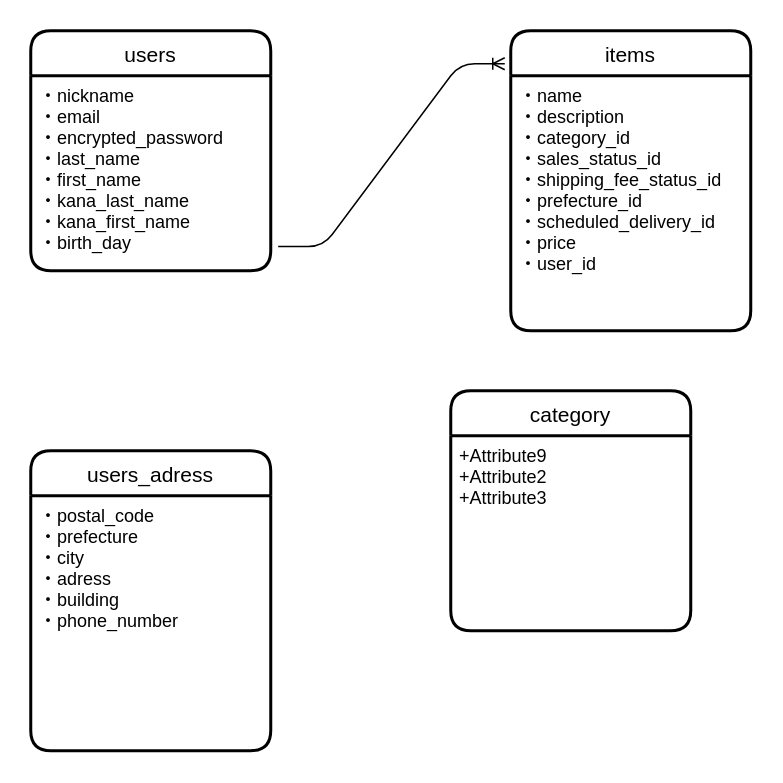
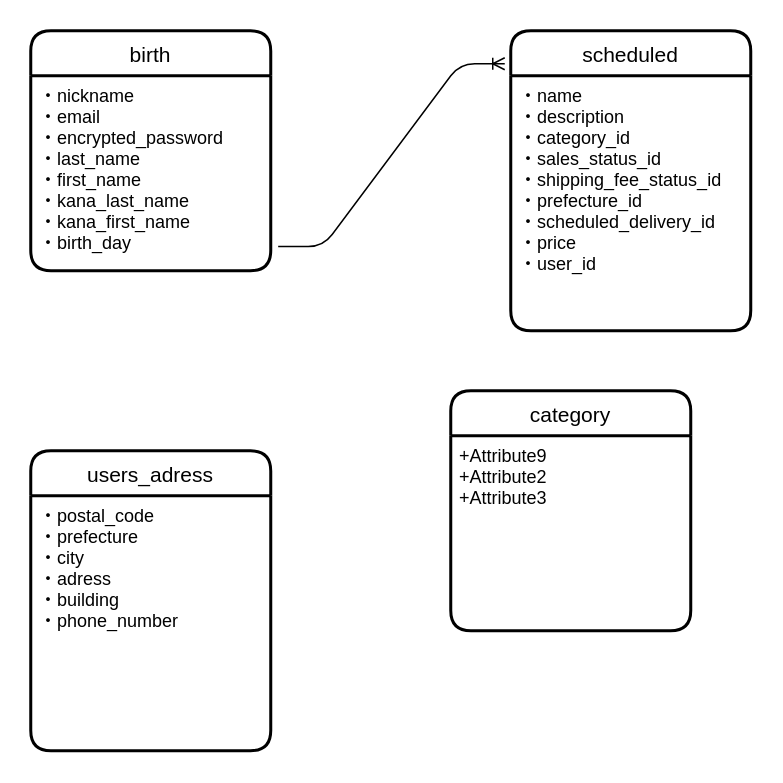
node "users": label "users" -> "birth"
node "items": label "items" -> "scheduled"
